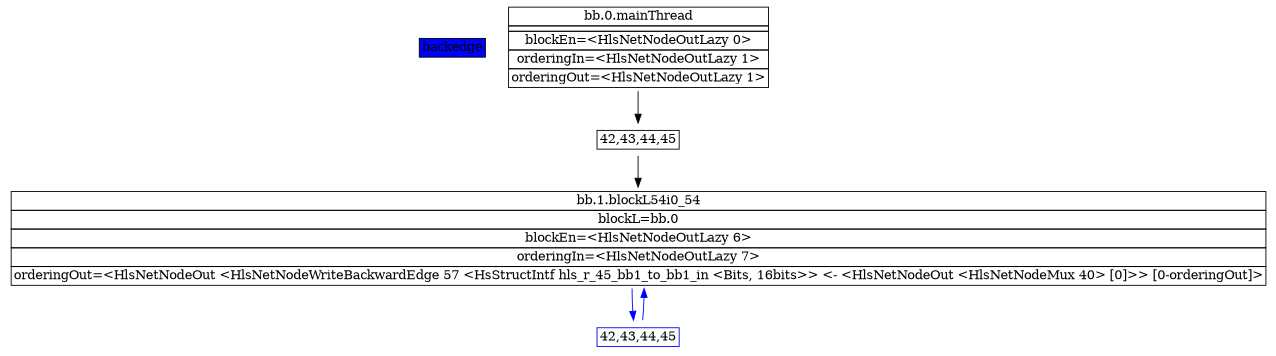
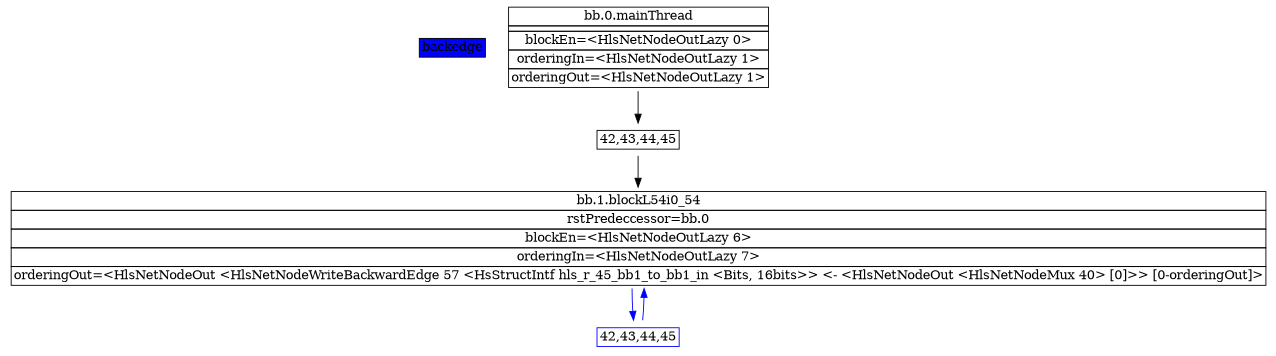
node "bb.1.blockL54i0_54": text "blockL=bb.0" -> "rstPredeccessor=bb.0"
